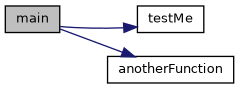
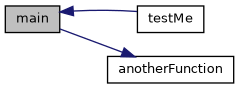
edge "main" -> "testMe": reversed
